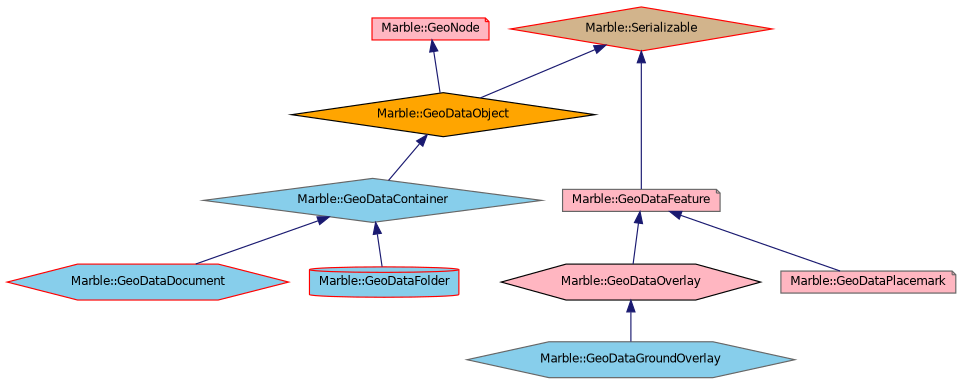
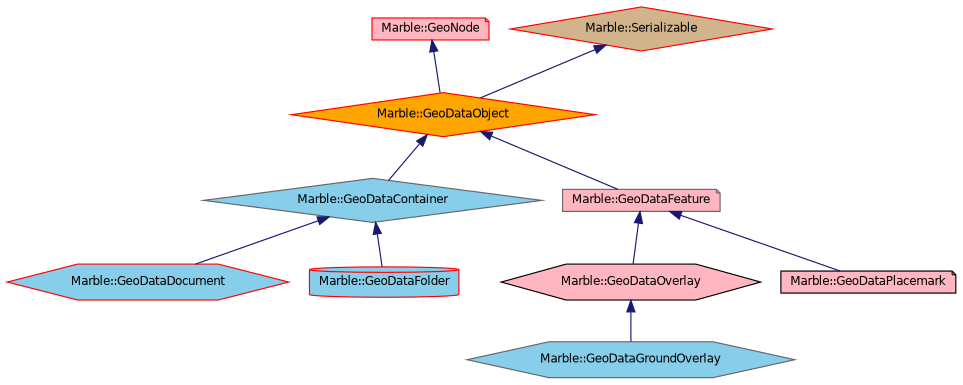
node "Marble::GeoDataObject": color black -> red
edge "Marble::GeoDataFeature" -> "Marble::Serializable": now "Marble::GeoDataFeature" -> "Marble::GeoDataObject"
node "Marble::GeoDataPlacemark": color gray40 -> black
